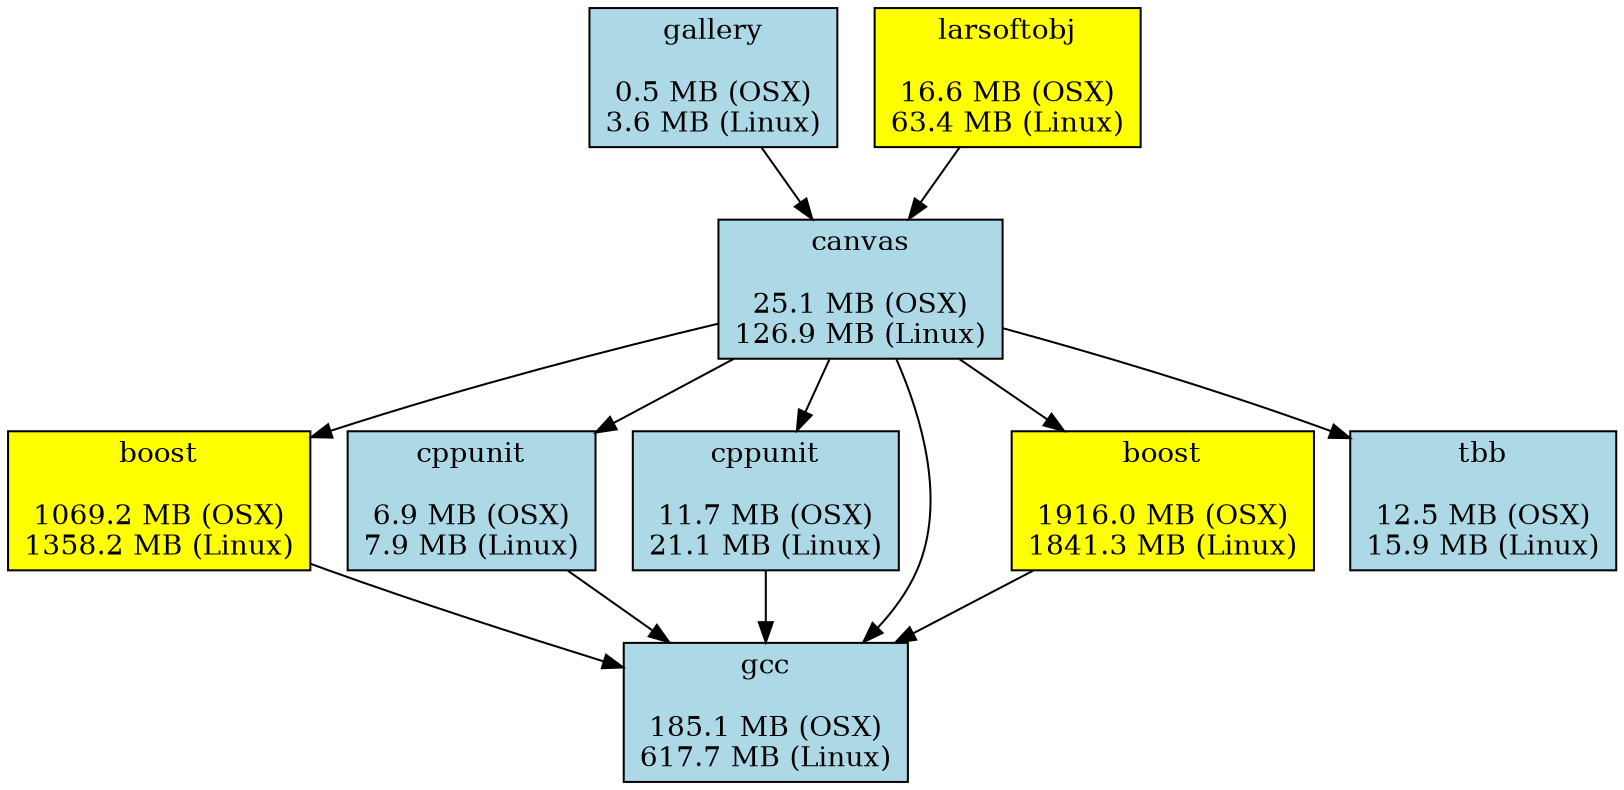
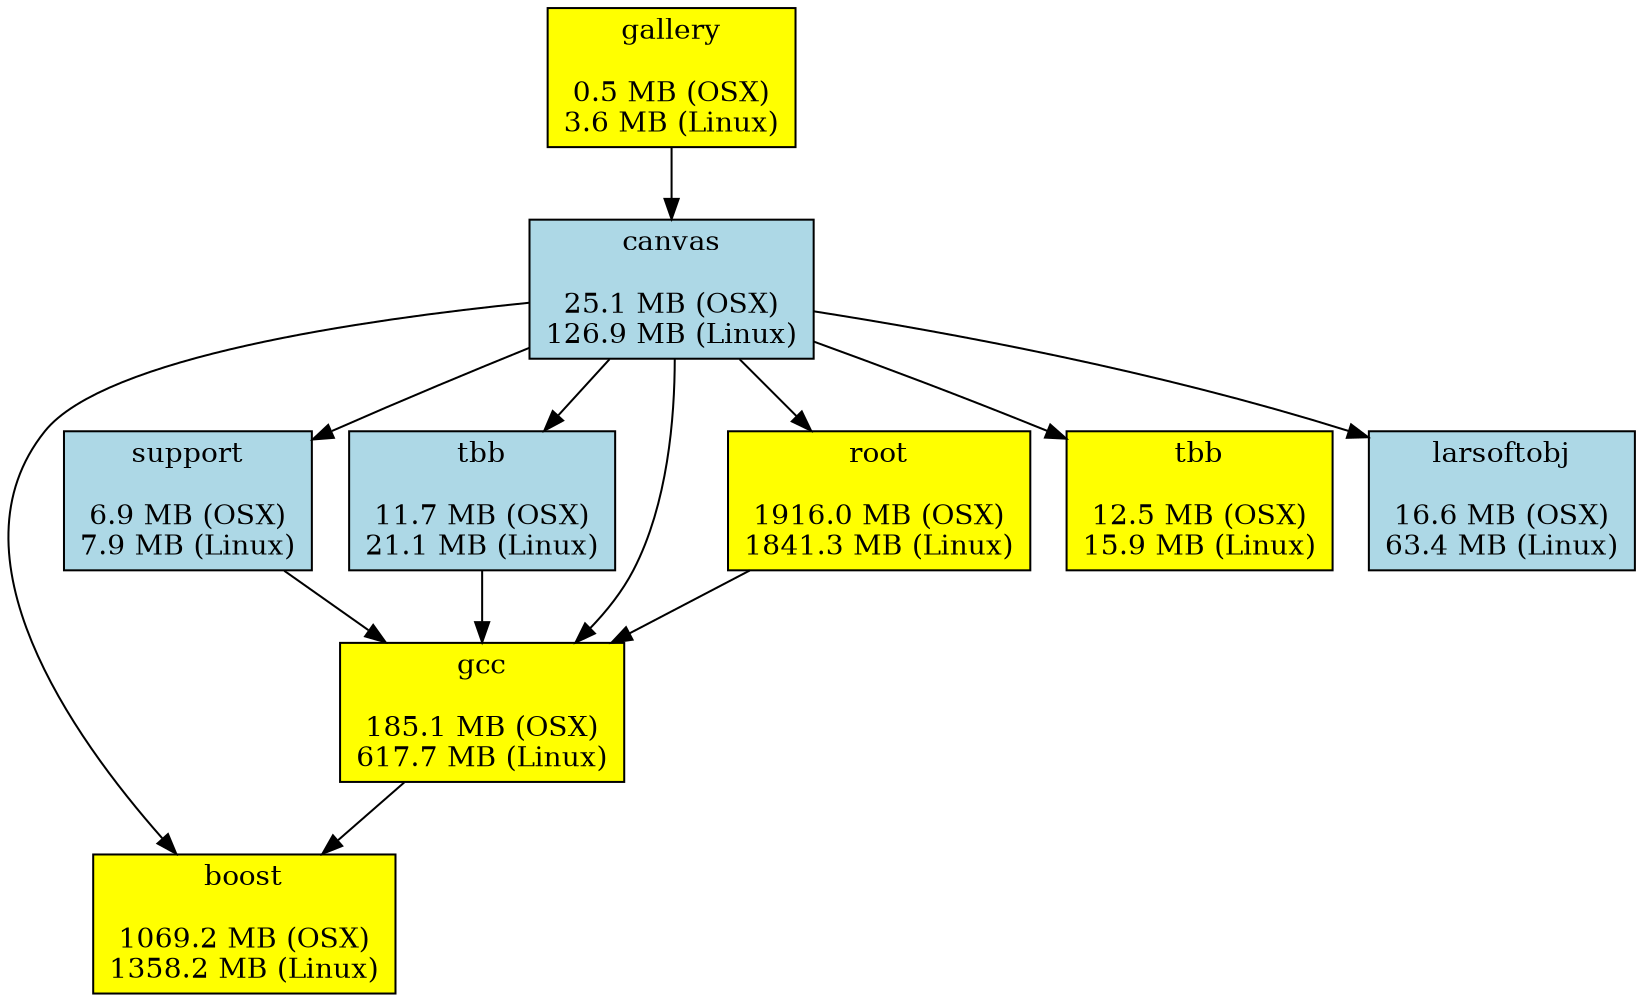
node "gallery 0.5 MB (OSX) 3.6 MB (Linux)": fillcolor lightblue -> yellow
node "larsoftobj 16.6 MB (OSX) 63.4 MB (Linux)": fillcolor yellow -> lightblue
edge "larsoftobj 16.6 MB (OSX) 63.4 MB (Linux)" -> "canvas 25.1 MB (OSX) 126.9 MB (Linux)": reversed
node "cppunit 6.9 MB (OSX) 7.9 MB (Linux)": label "cppunit 6.9 MB (OSX) 7.9 MB (Linux)" -> "support 6.9 MB (OSX) 7.9 MB (Linux)"
node "cppunit 11.7 MB (OSX) 21.1 MB (Linux)": label "cppunit 11.7 MB (OSX) 21.1 MB (Linux)" -> "tbb 11.7 MB (OSX) 21.1 MB (Linux)"
node "boost 1916.0 MB (OSX) 1841.3 MB (Linux)": label "boost 1916.0 MB (OSX) 1841.3 MB (Linux)" -> "root 1916.0 MB (OSX) 1841.3 MB (Linux)"
node "tbb 12.5 MB (OSX) 15.9 MB (Linux)": fillcolor lightblue -> yellow
edge "boost 1069.2 MB (OSX) 1358.2 MB (Linux)" -> "gcc 185.1 MB (OSX) 617.7 MB (Linux)": reversed
node "gcc 185.1 MB (OSX) 617.7 MB (Linux)": fillcolor lightblue -> yellow
